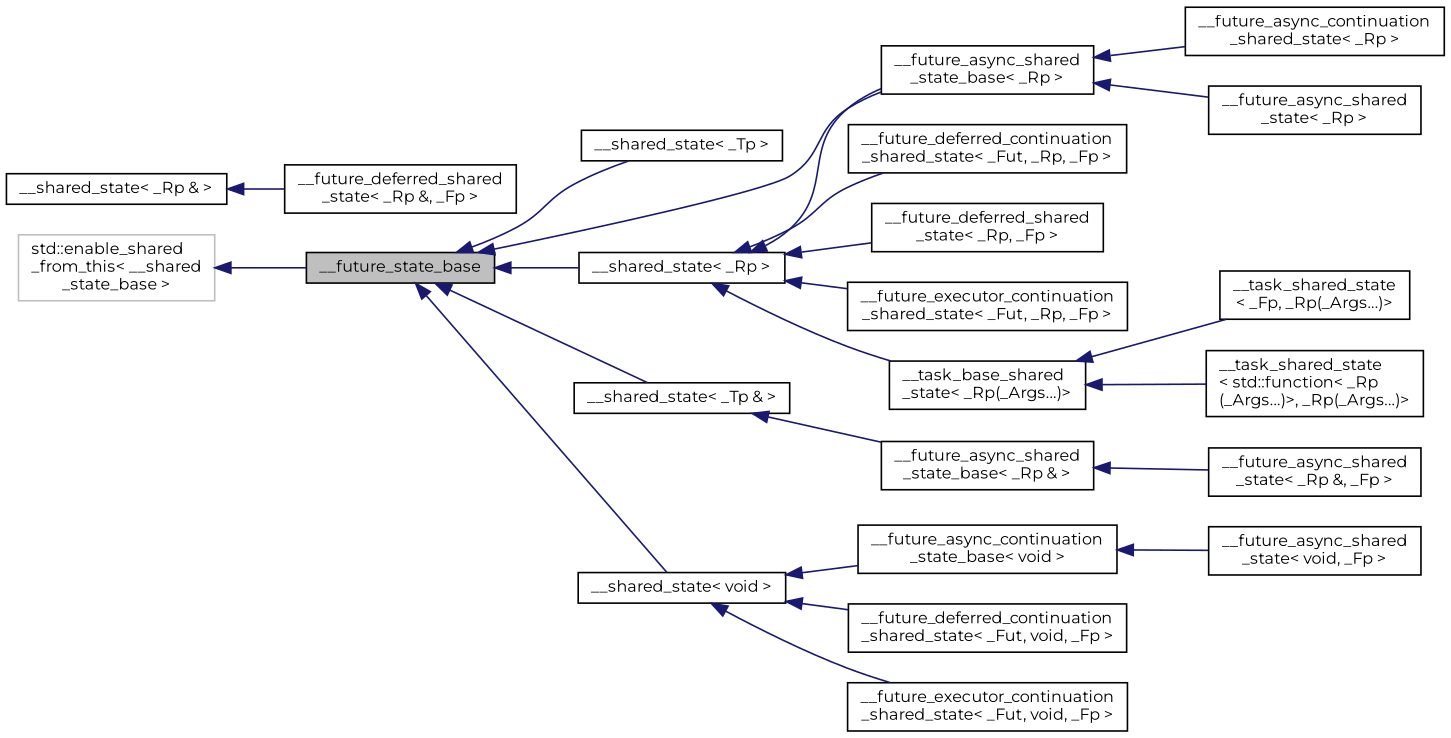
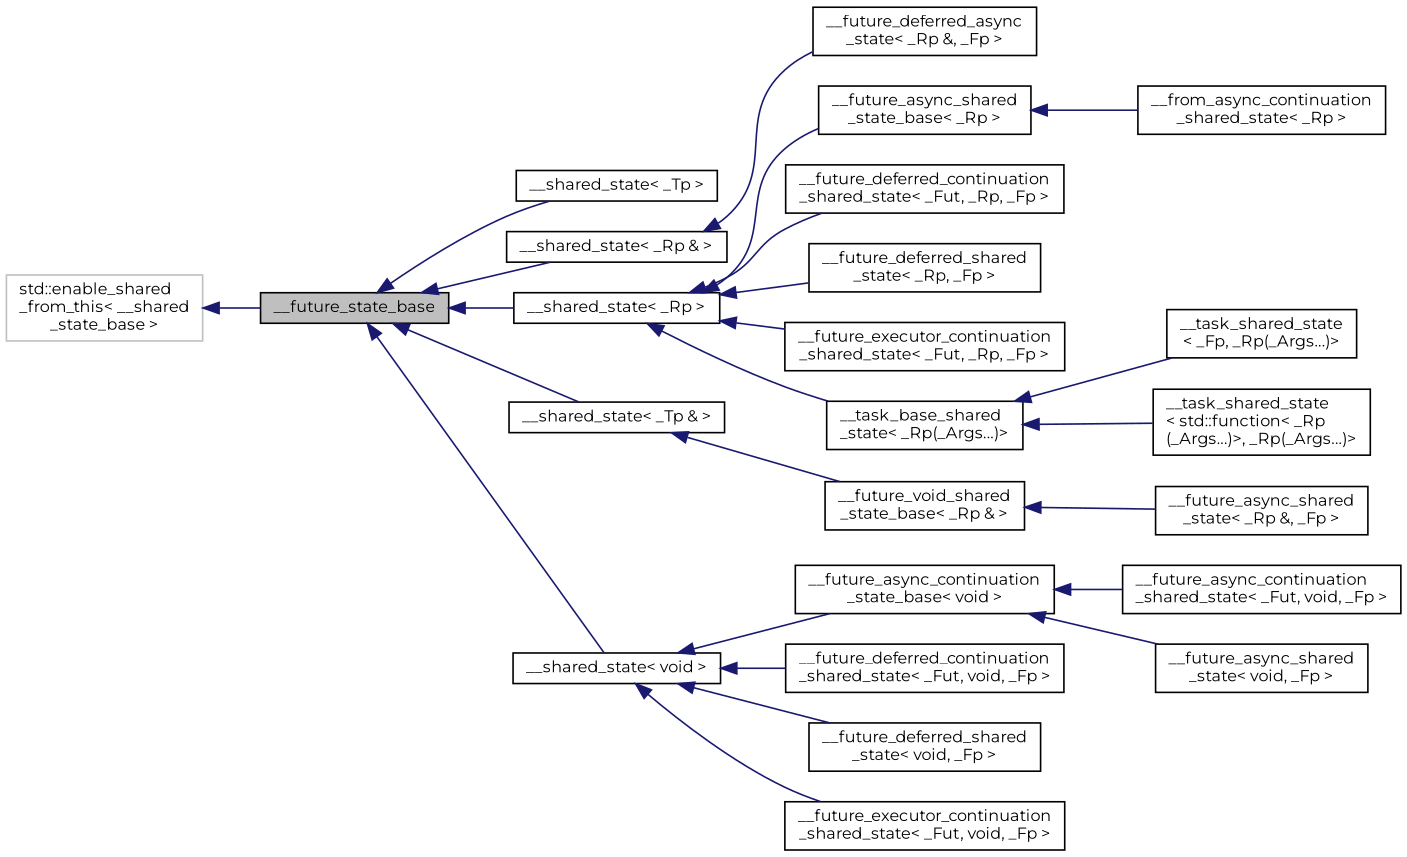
node "__future_async_continuation _shared_state< _Rp >": label "__future_async_continuation _shared_state< _Rp >" -> "__from_async_continuation _shared_state< _Rp >"
node "__future_async_shared _state< _Rp >": removed
node "__future_deferred_shared _state< _Rp &, _Fp >": label "__future_deferred_shared _state< _Rp &, _Fp >" -> "__future_deferred_async _state< _Rp &, _Fp >"
edge "__future_async_shared _state_base< _Rp >" -> "__future_state_base": now "__shared_state< _Rp & >" -> "__future_state_base"
node "__future_async_shared _state_base< _Rp & >": label "__future_async_shared _state_base< _Rp & >" -> "__future_void_shared _state_base< _Rp & >"
node "__future_async_continuation _shared_state< _Fut, void, _Fp >": added
node "__future_deferred_shared _state< void, _Fp >": added
